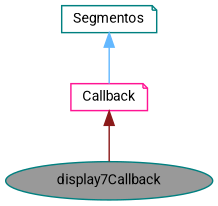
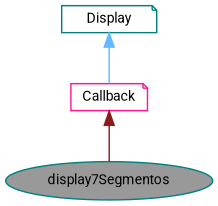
node "Segmentos": label "Segmentos" -> "Display"
node "display7Callback": label "display7Callback" -> "display7Segmentos"
